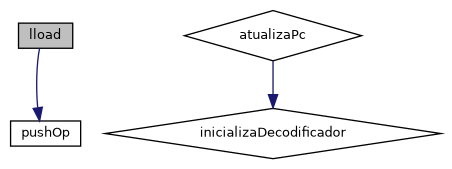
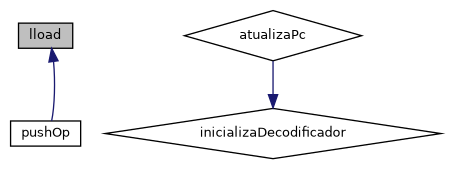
edge "lload" -> "pushOp": reversed
